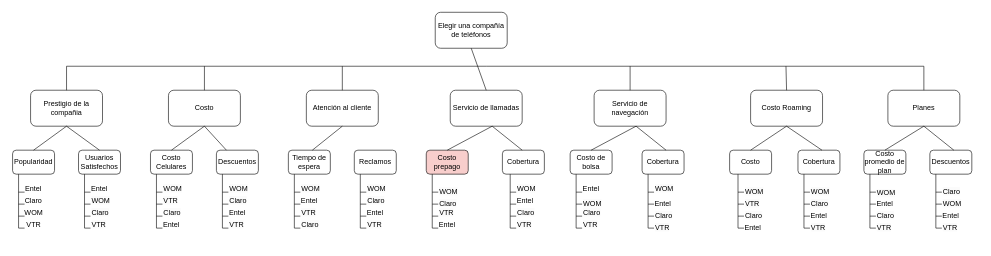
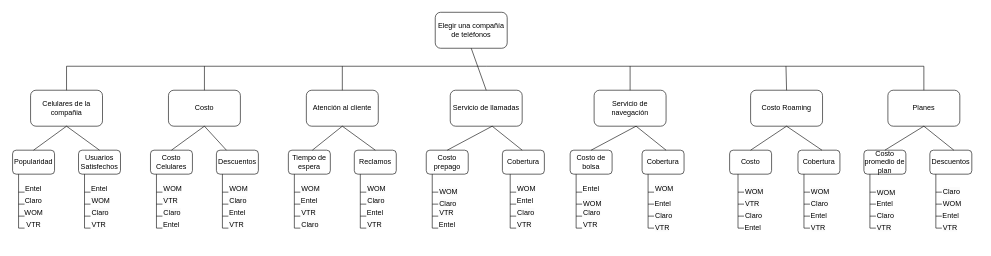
node "Prestigio de la compañia": label "Prestigio de la compañia" -> "Celulares de la compañia"
edge "Atención al cliente" -- "Reclamos": added
node "Costo prepago": fillcolor #f8cecc -> #ffffff
